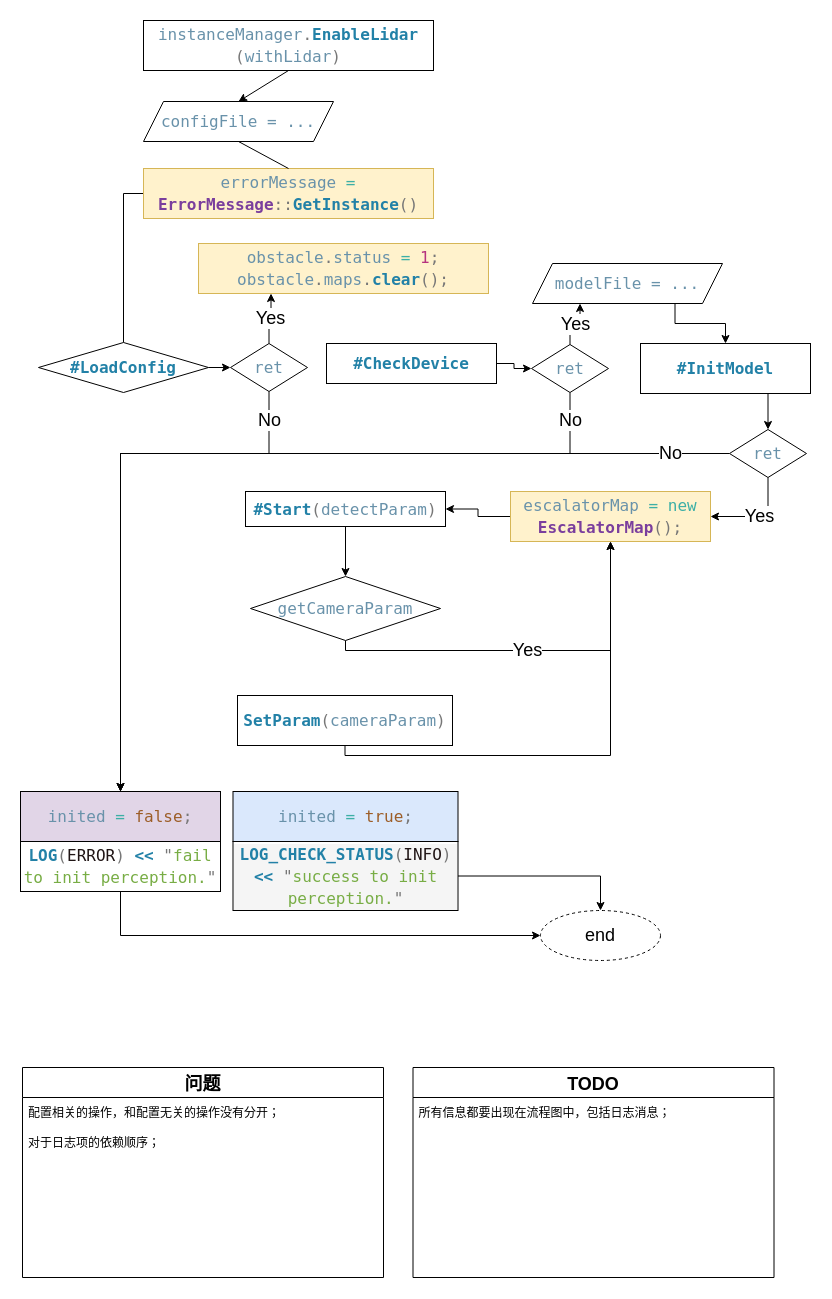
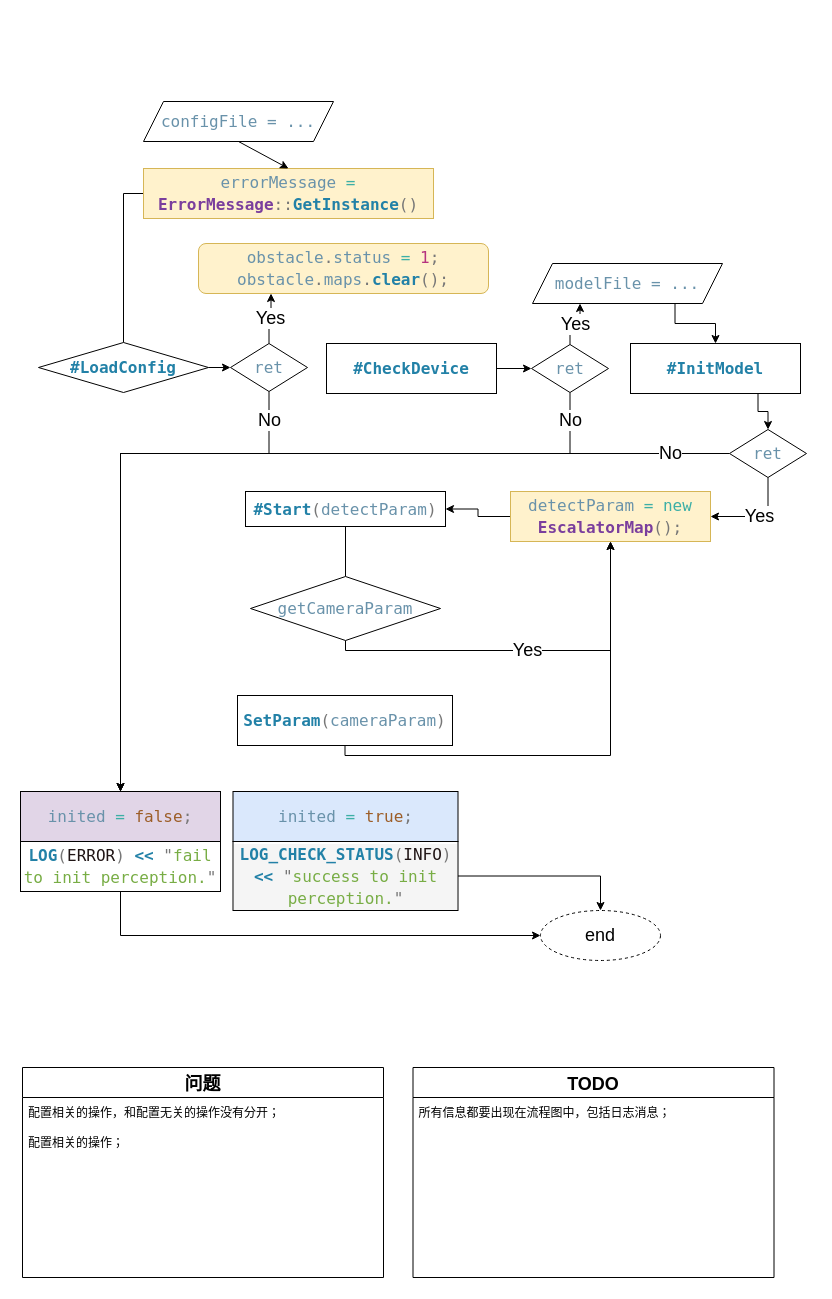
node "instanceManager.EnableLidar (withLidar)": removed
edge "instanceManager.EnableLidar (withLidar)" -> "configFile = ...": removed
edge "configFile = ..." -- "errorMessage = ErrorMessage::GetInstance()": arrowhead none -> classic
node "obstacle.status = 1; obstacle.maps.clear();": shape rectangle -> rounded rectangle
node "#CheckDevice": size 170x40 -> 170x50
node "#InitModel": moved (726, 369) -> (716, 369)
node "escalatorMap = new EscalatorMap();": label "escalatorMap = new EscalatorMap();" -> "detectParam = new EscalatorMap();"
edge "#Start(detectParam)" -> "getCameraParam": arrowhead classic -> none
node "对于日志项的依赖顺序；": label "对于日志项的依赖顺序；" -> "配置相关的操作；"
